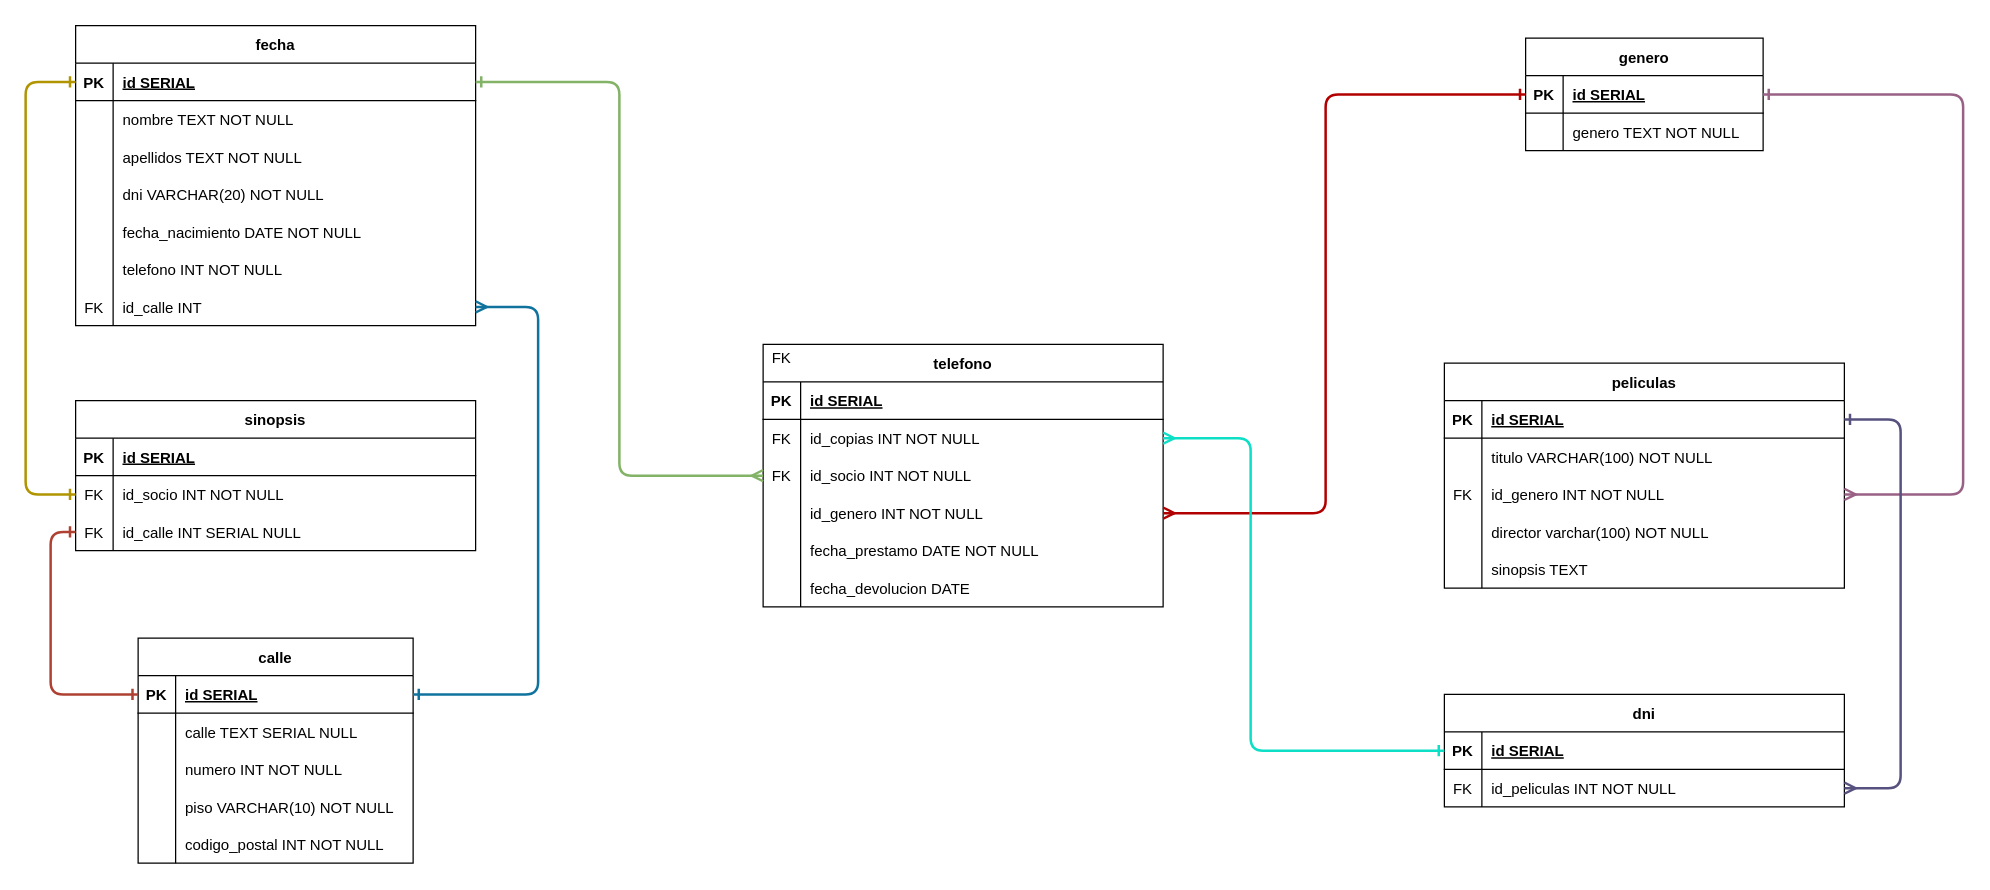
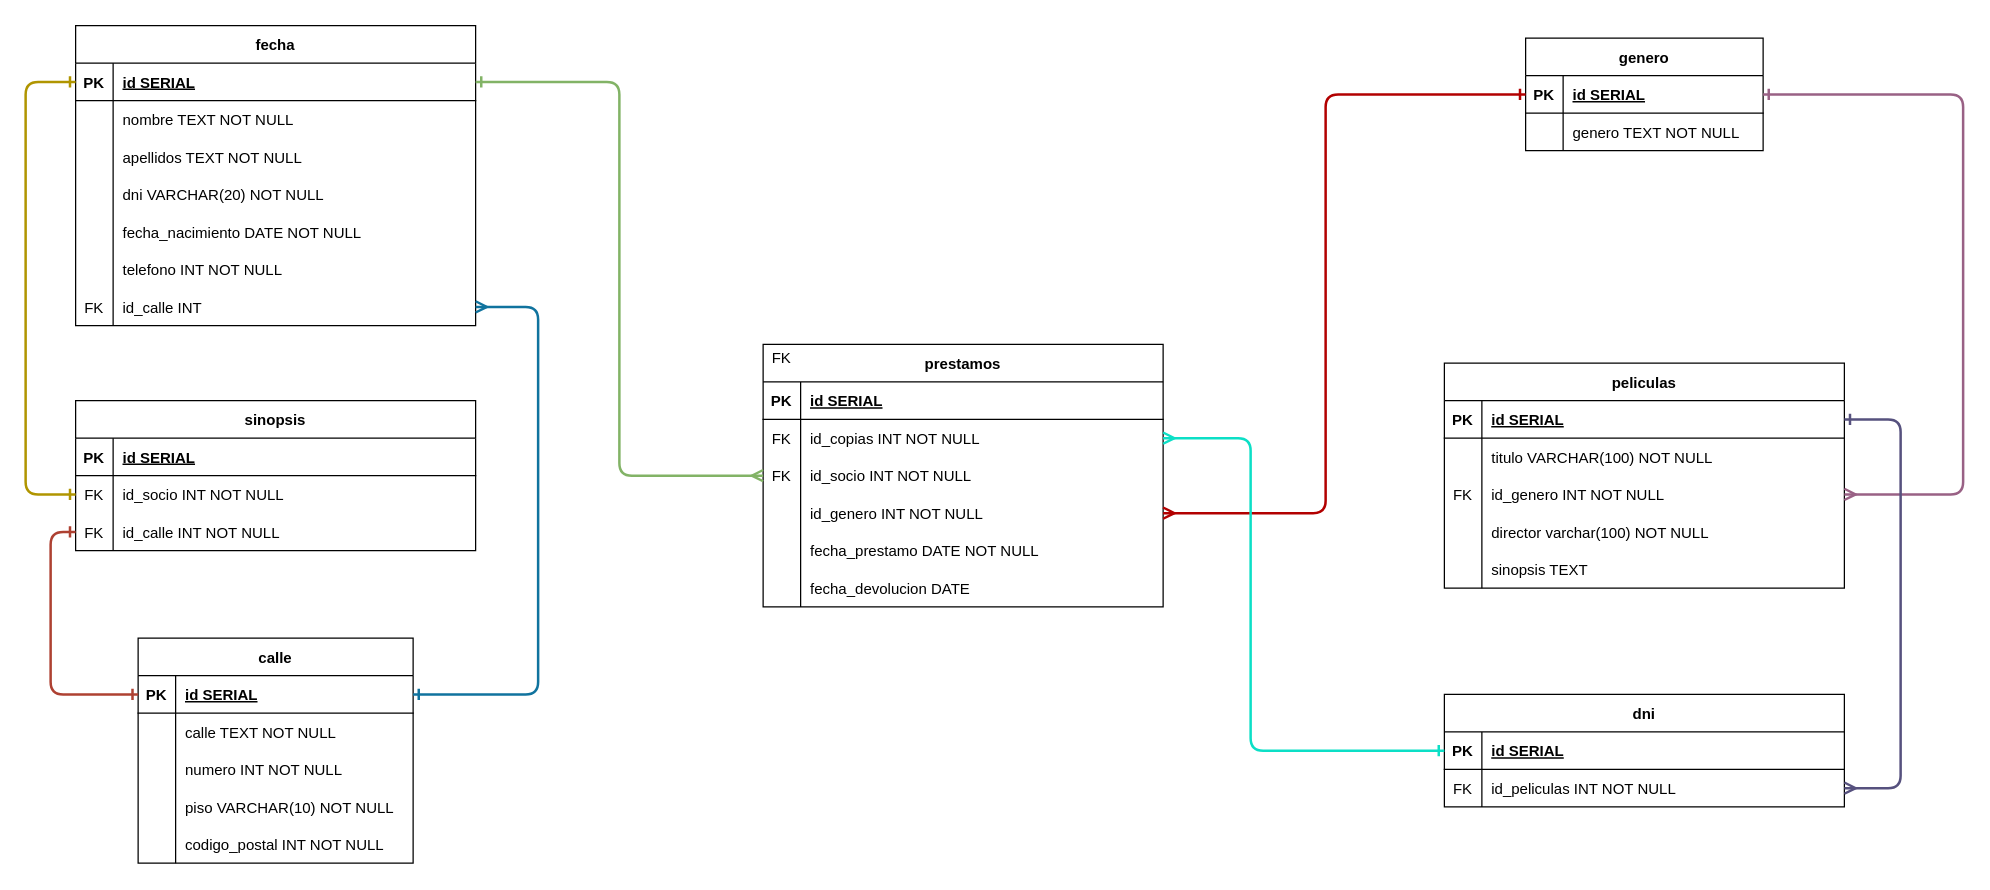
node "telefono": label "telefono" -> "prestamos"
node "id_calle INT SERIAL NULL": label "id_calle INT SERIAL NULL" -> "id_calle INT NOT NULL"
node "calle TEXT SERIAL NULL": label "calle TEXT SERIAL NULL" -> "calle TEXT NOT NULL"
